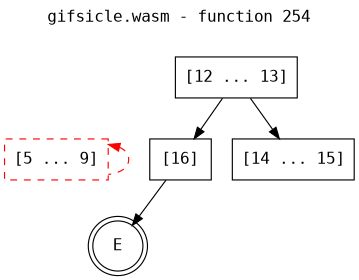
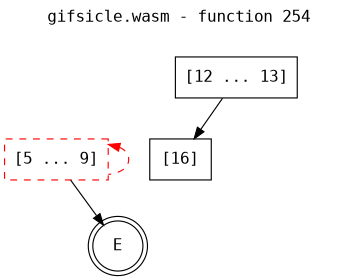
node "[14 ... 15]": removed
edge "[16]" -> "E": now "[5 ... 9]" -> "E"
